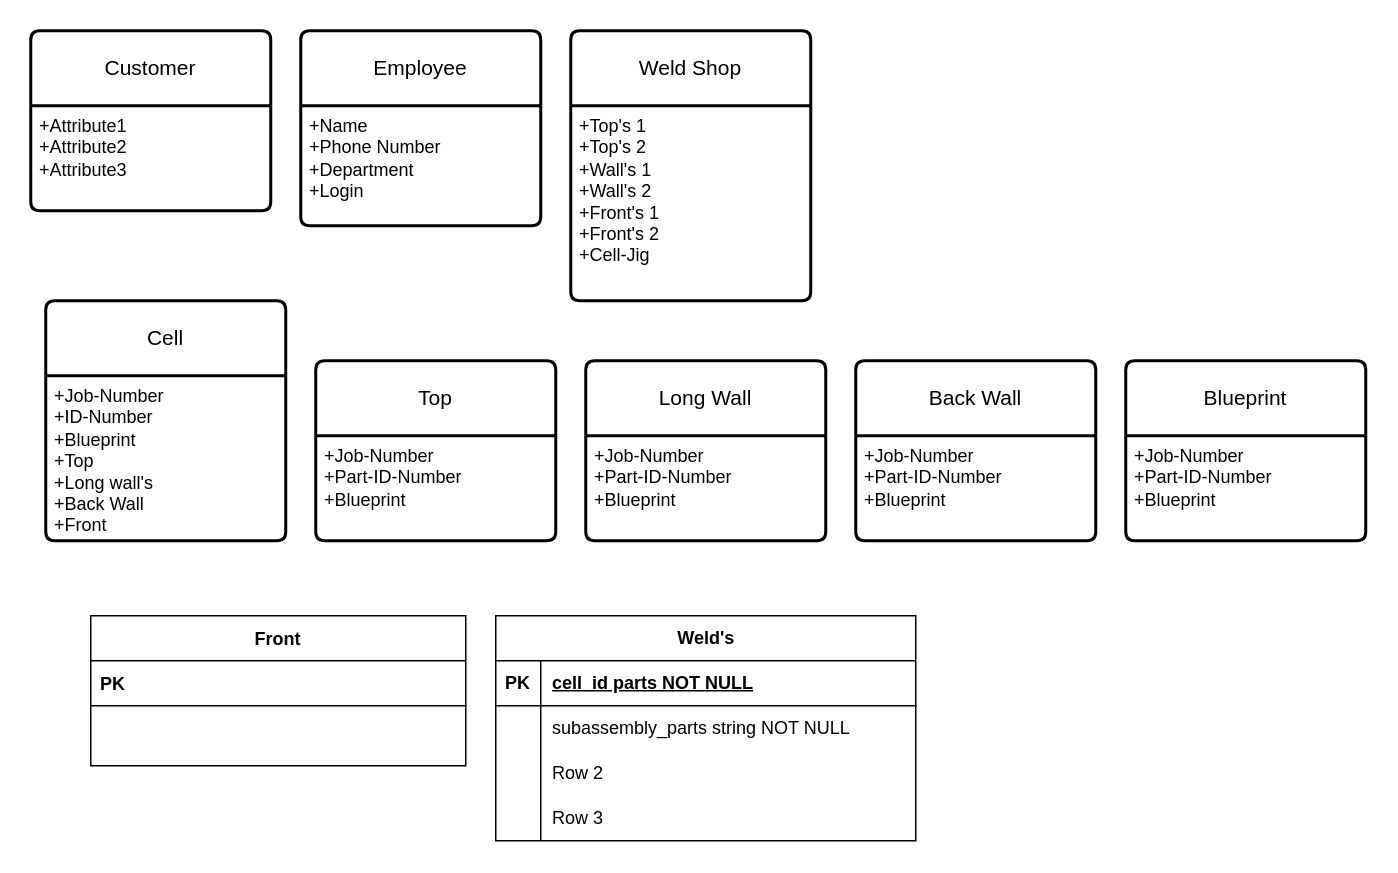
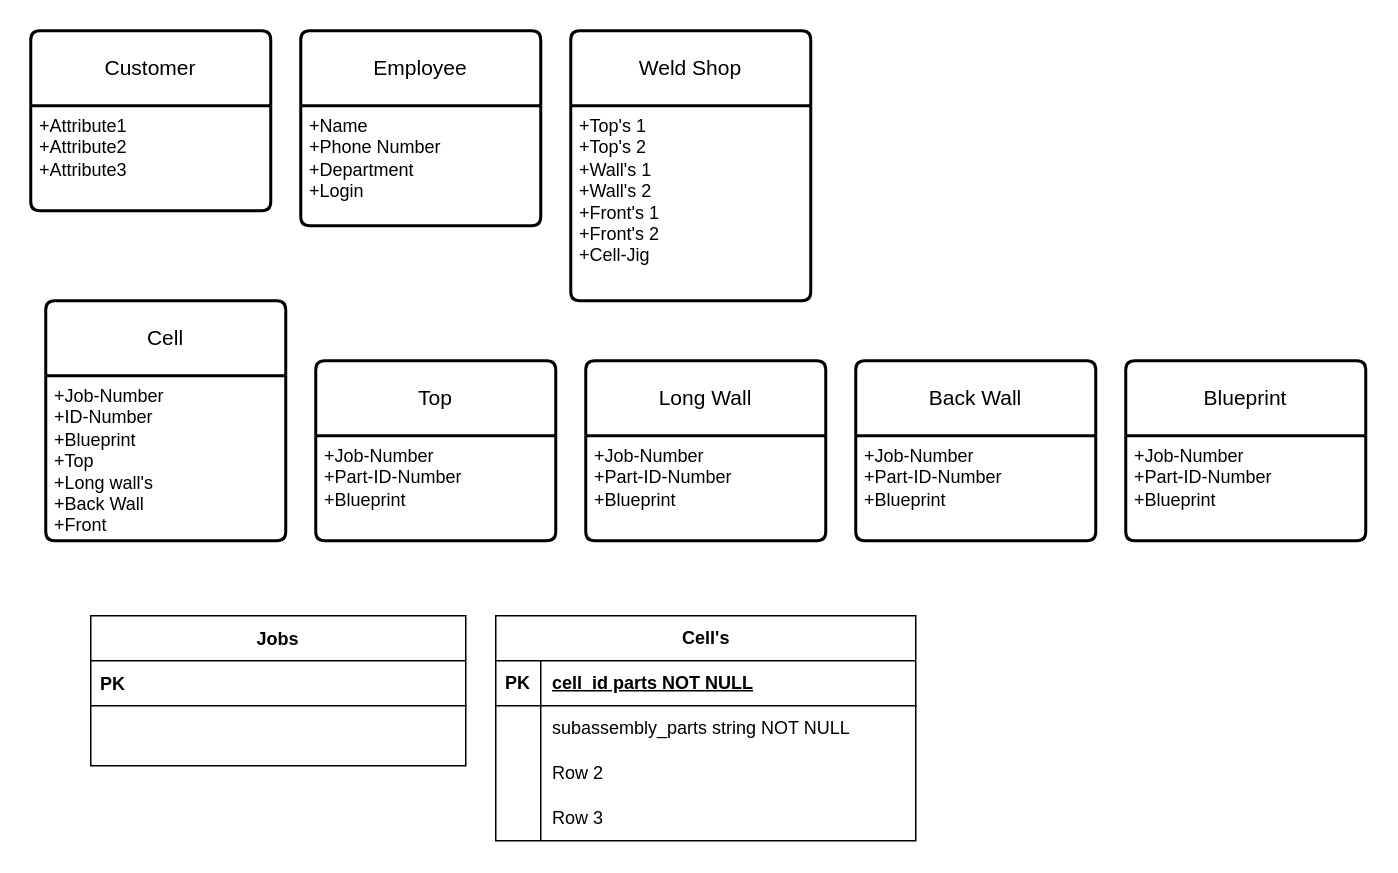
node "Weld's": label "Weld's" -> "Cell's"
node "Front": label "Front" -> "Jobs"
